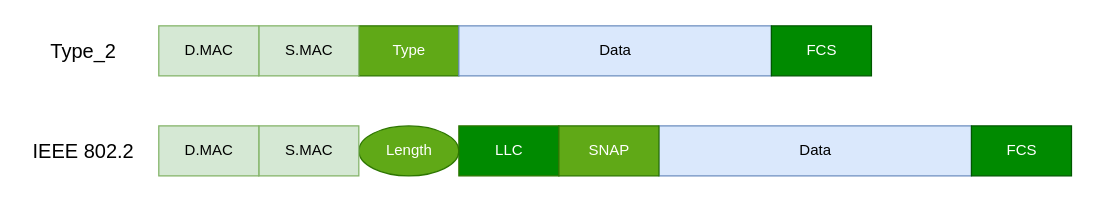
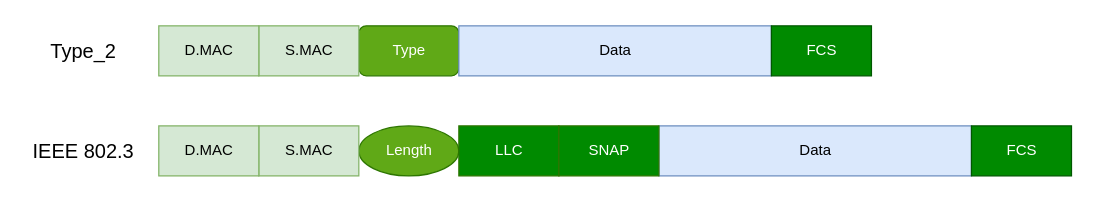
node "Type": shape rectangle -> rounded rectangle
node "IEEE 802.2": label "IEEE 802.2" -> "IEEE 802.3"
node "SNAP": fillcolor #60a917 -> #008a00
